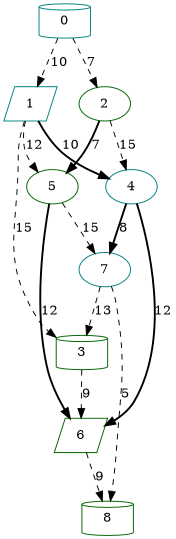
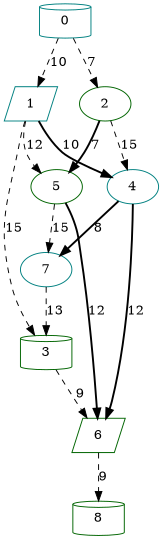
edge "7" -> "8": removed, label "5"
